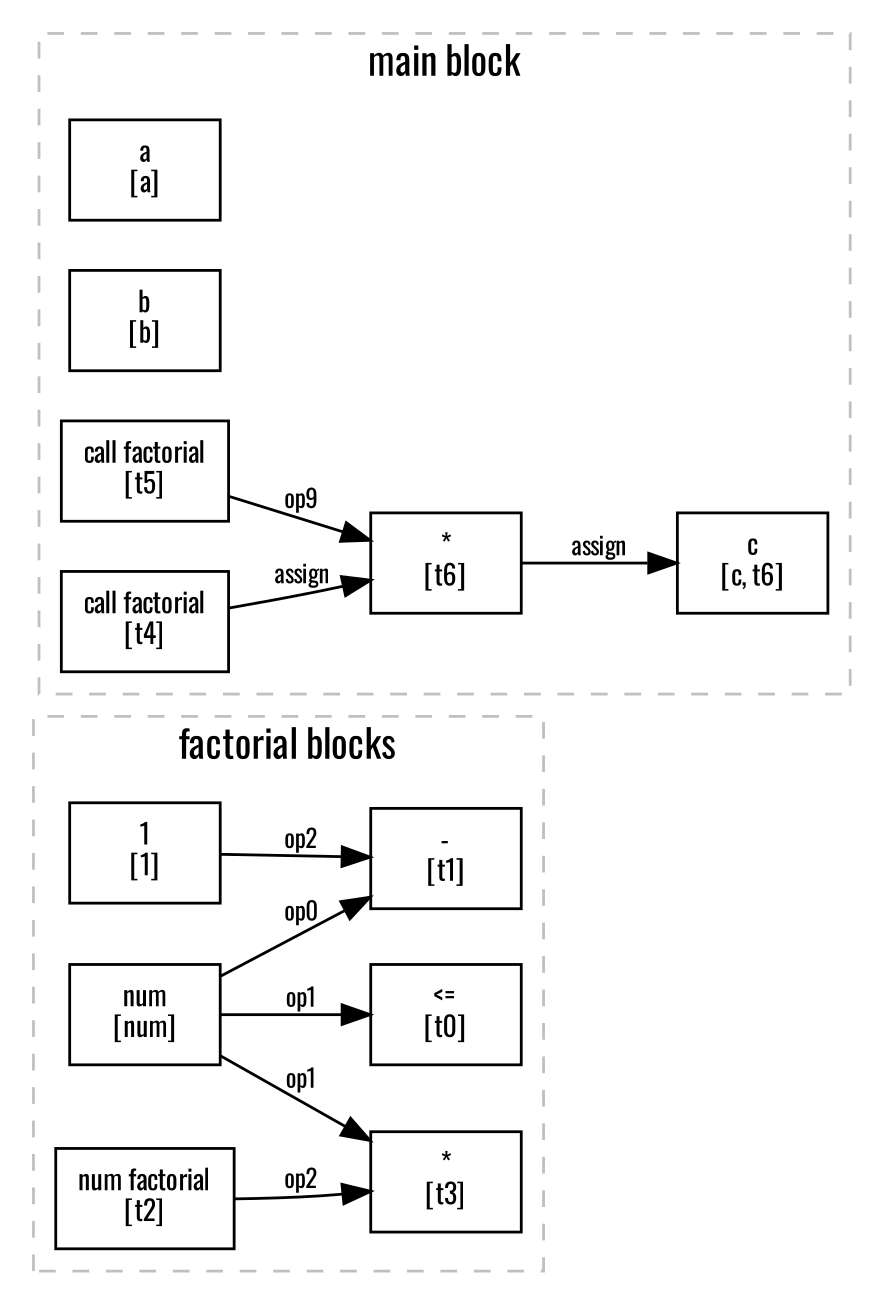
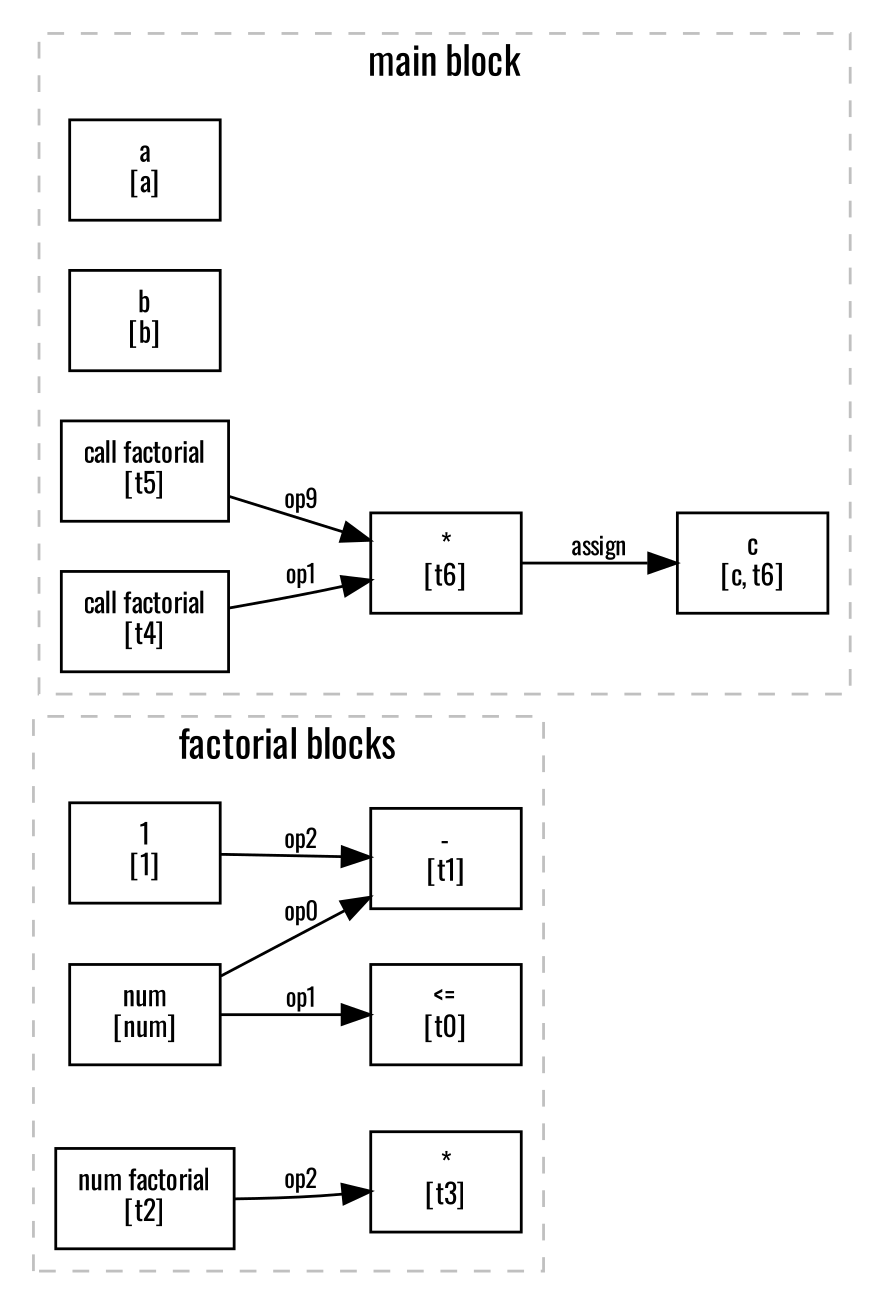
edge "call factorial [t4]" -> "* [t6]": label "assign" -> "op1"
edge "num [num]" -> "* [t3]": removed, label "op1"
